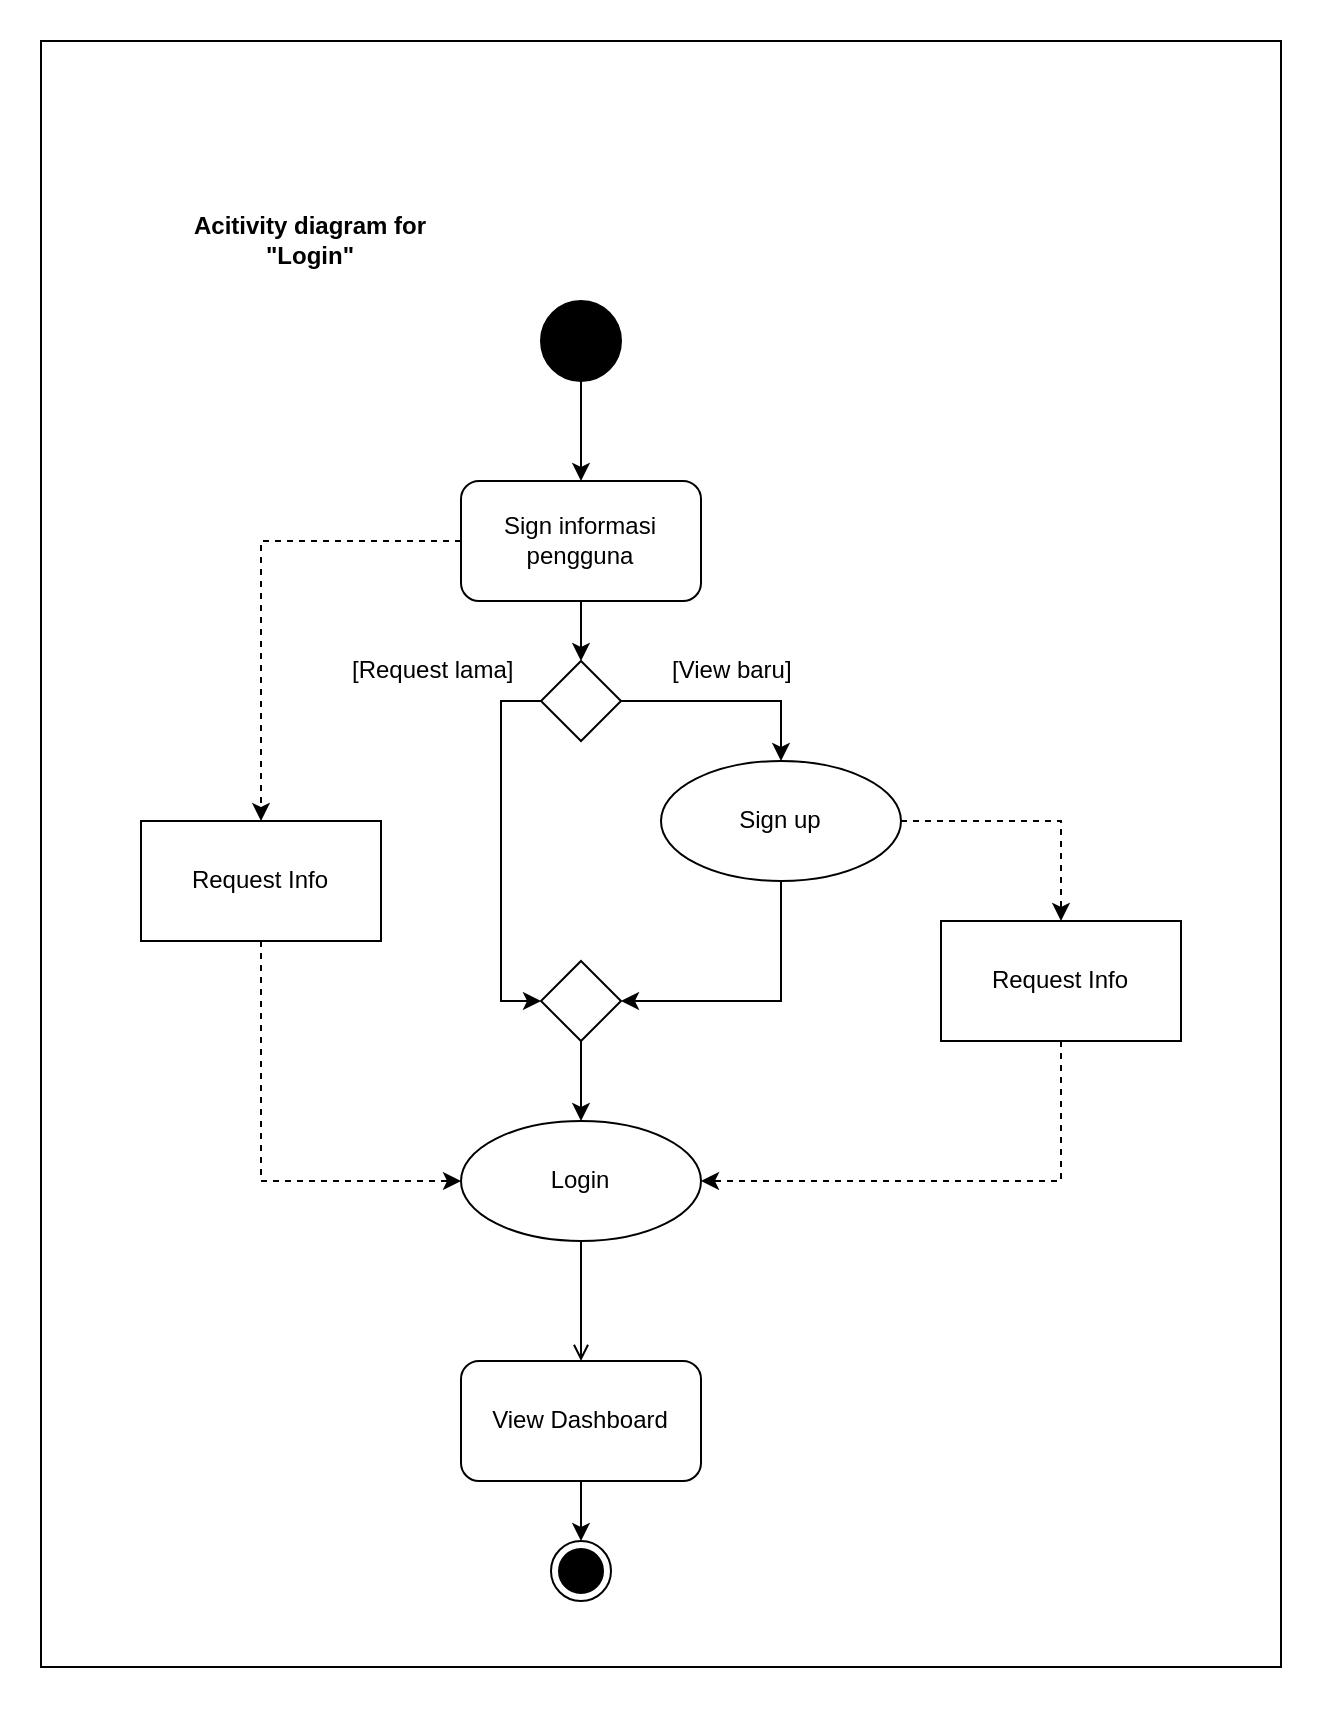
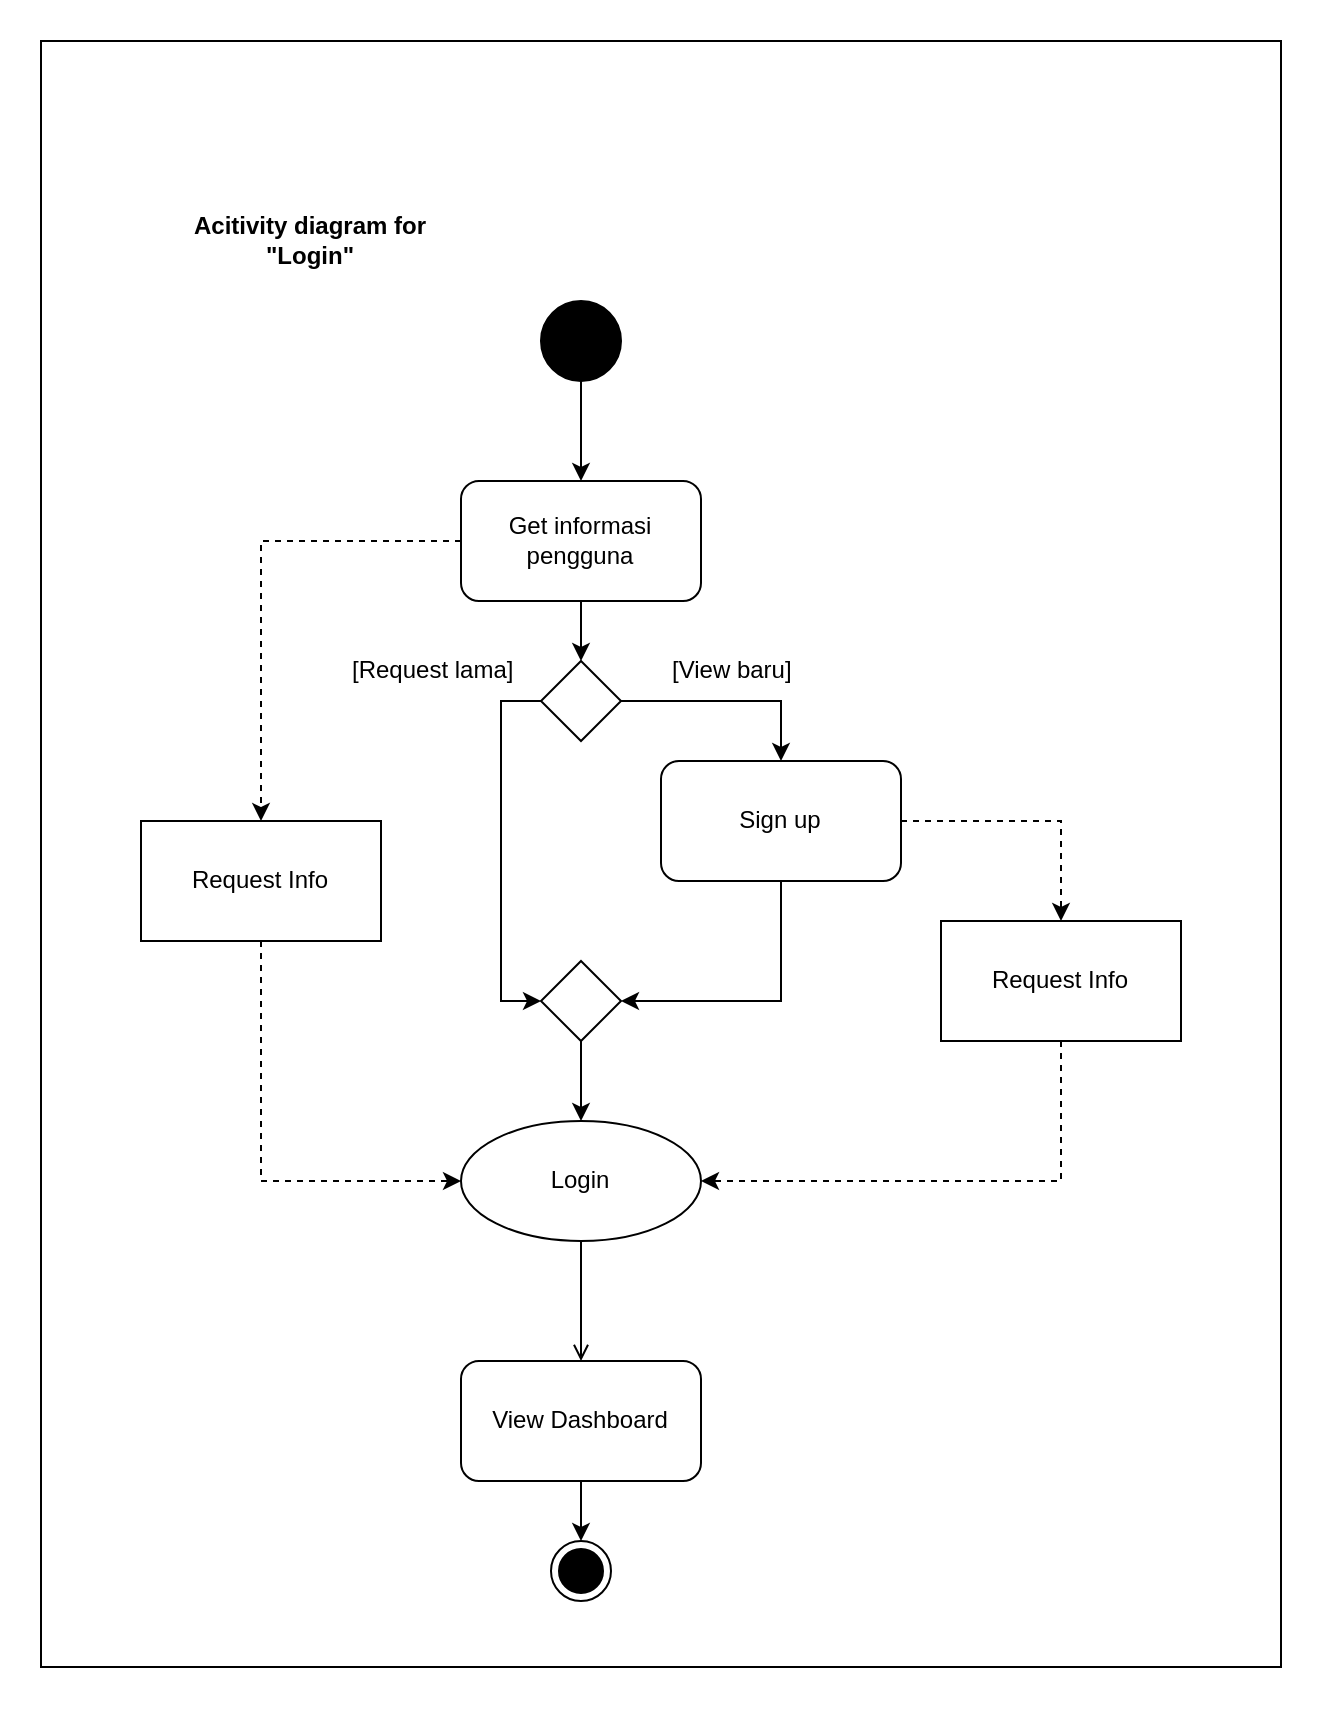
node "Sign informasi pengguna": label "Sign informasi pengguna" -> "Get informasi pengguna"
node "Sign up": shape ellipse -> rounded rectangle
